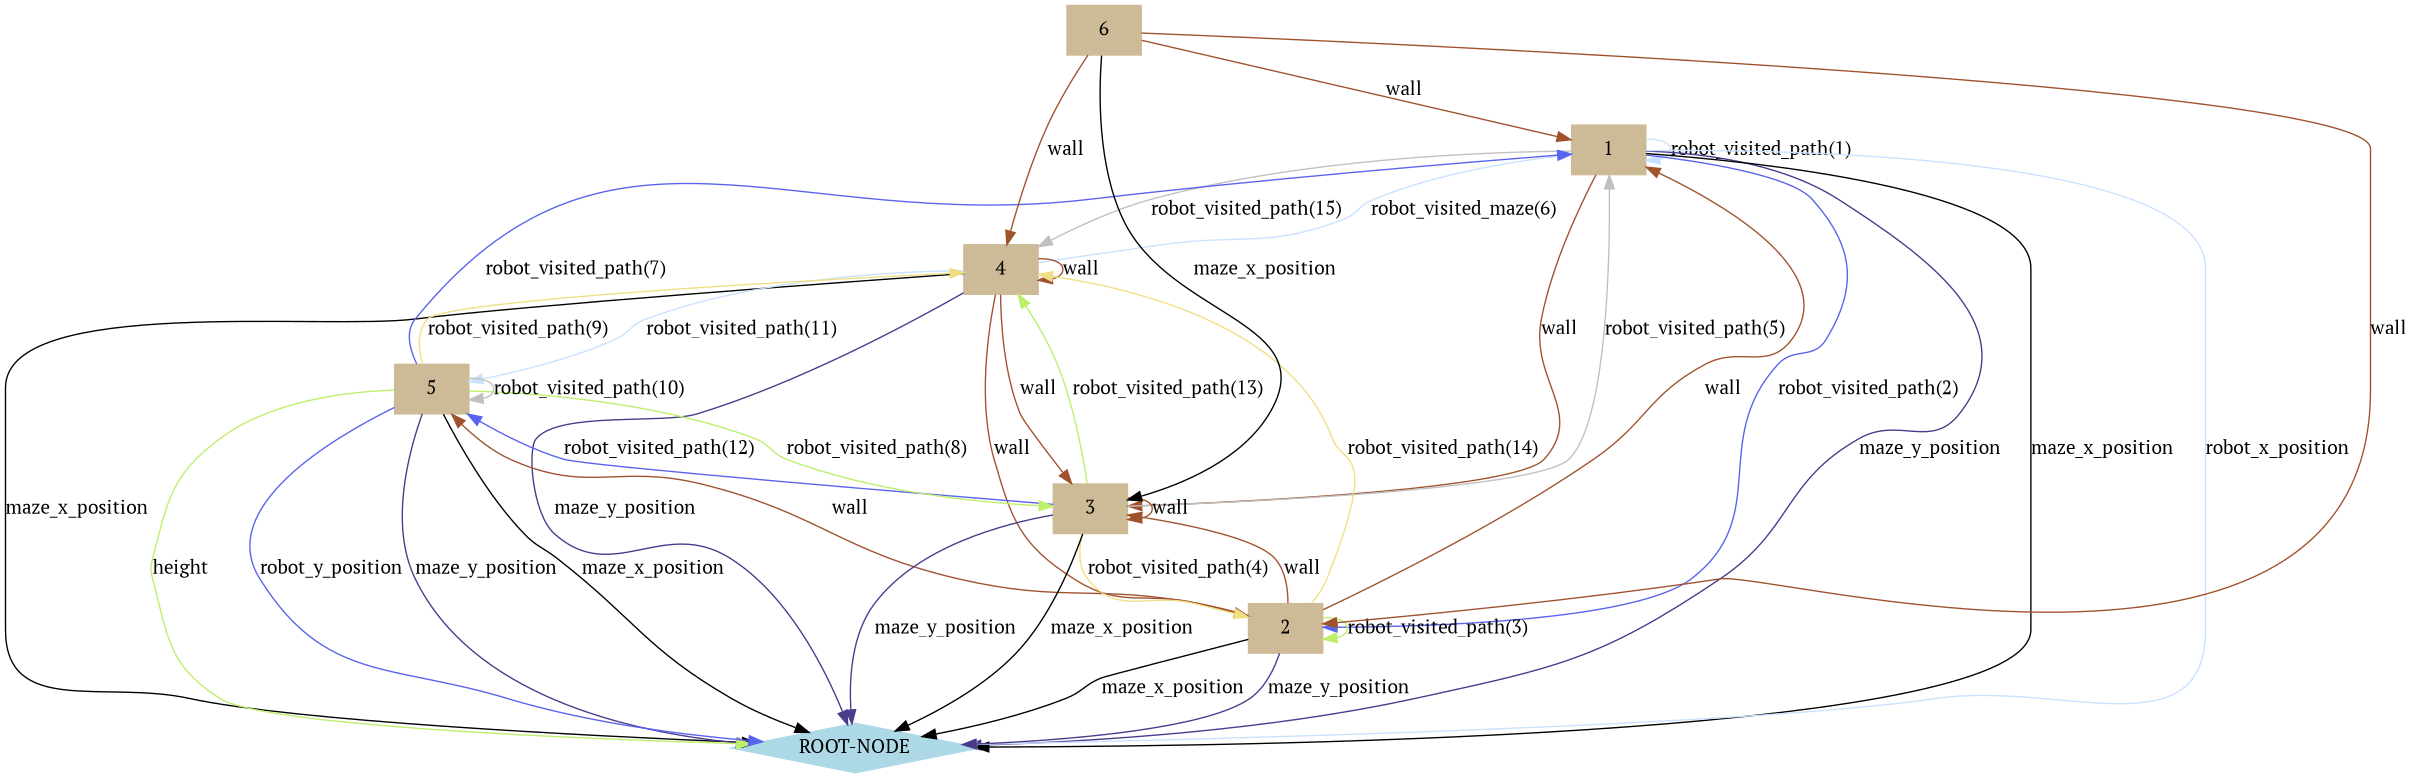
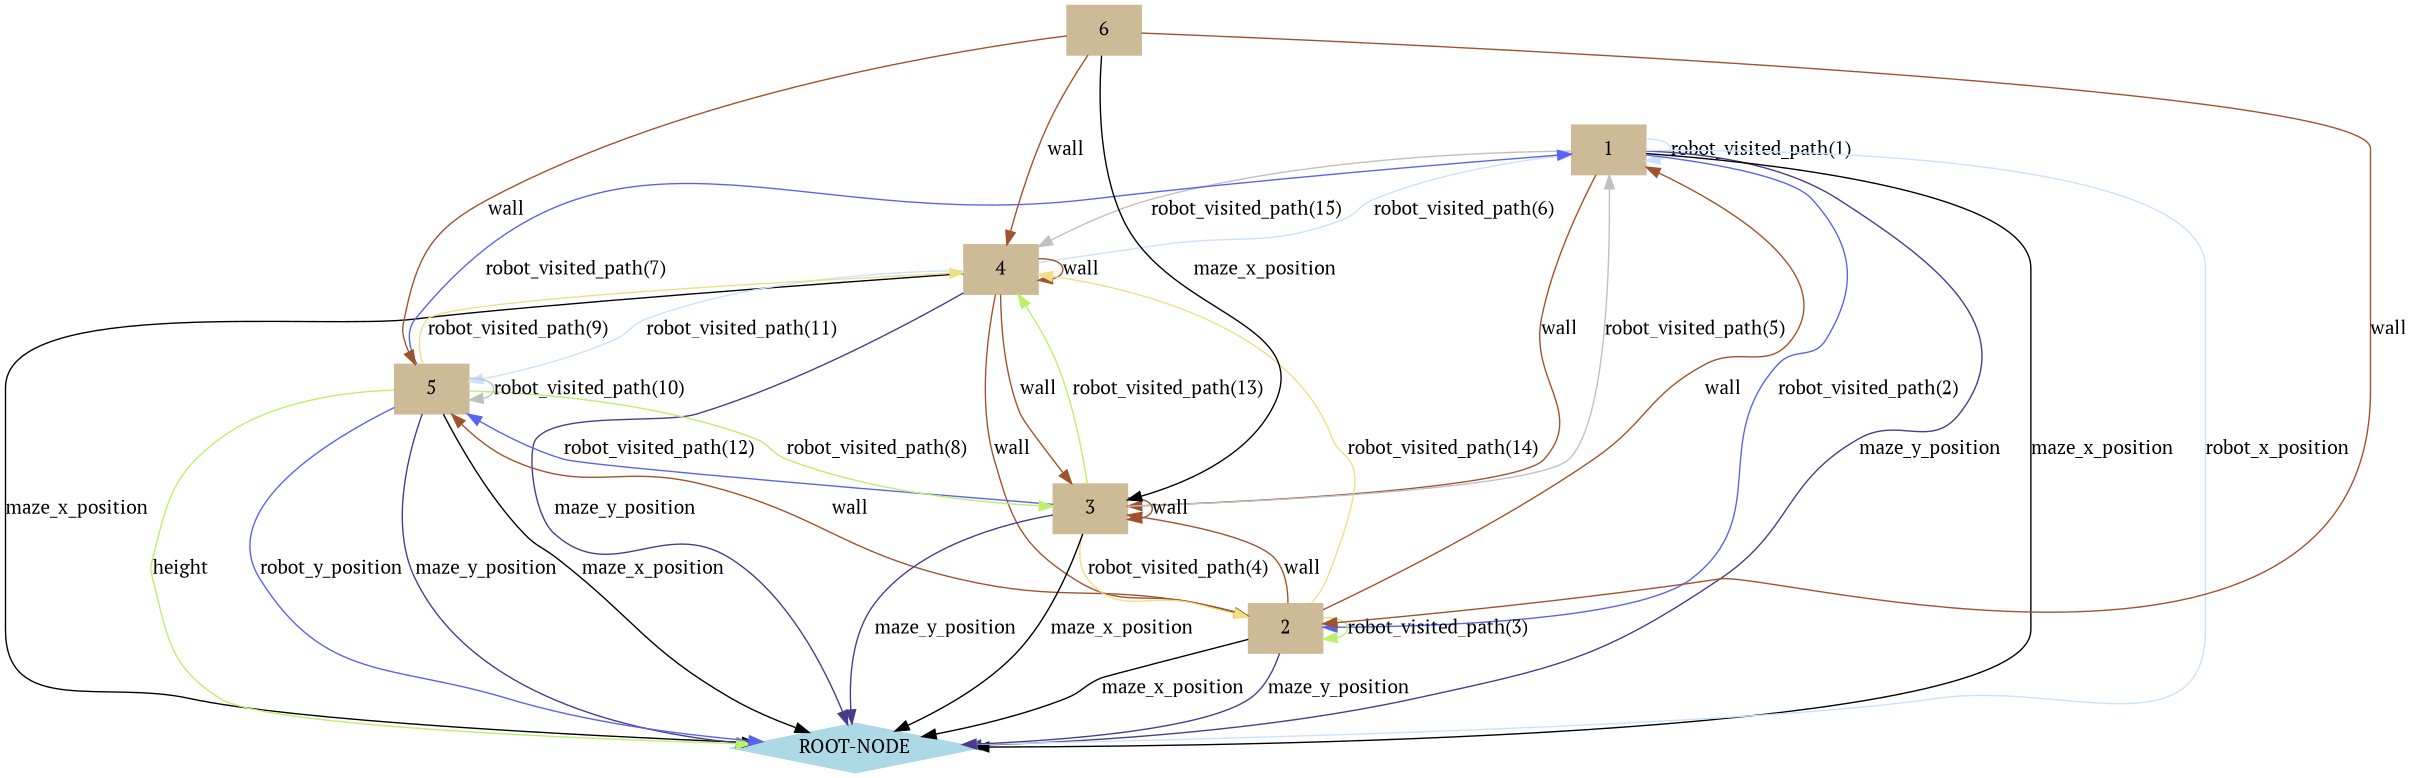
edge "6" -> "1": now "6" -> "5"
edge "4" -> "1": label "robot_visited_maze(6)" -> "robot_visited_path(6)"
